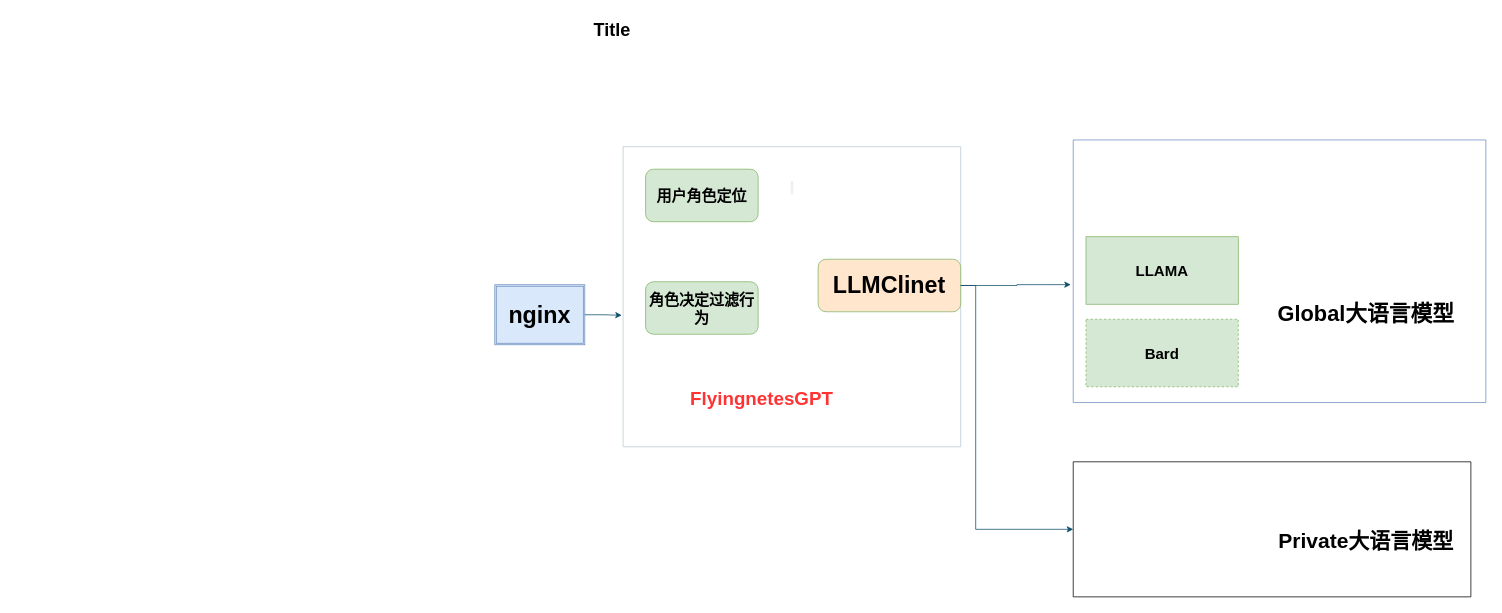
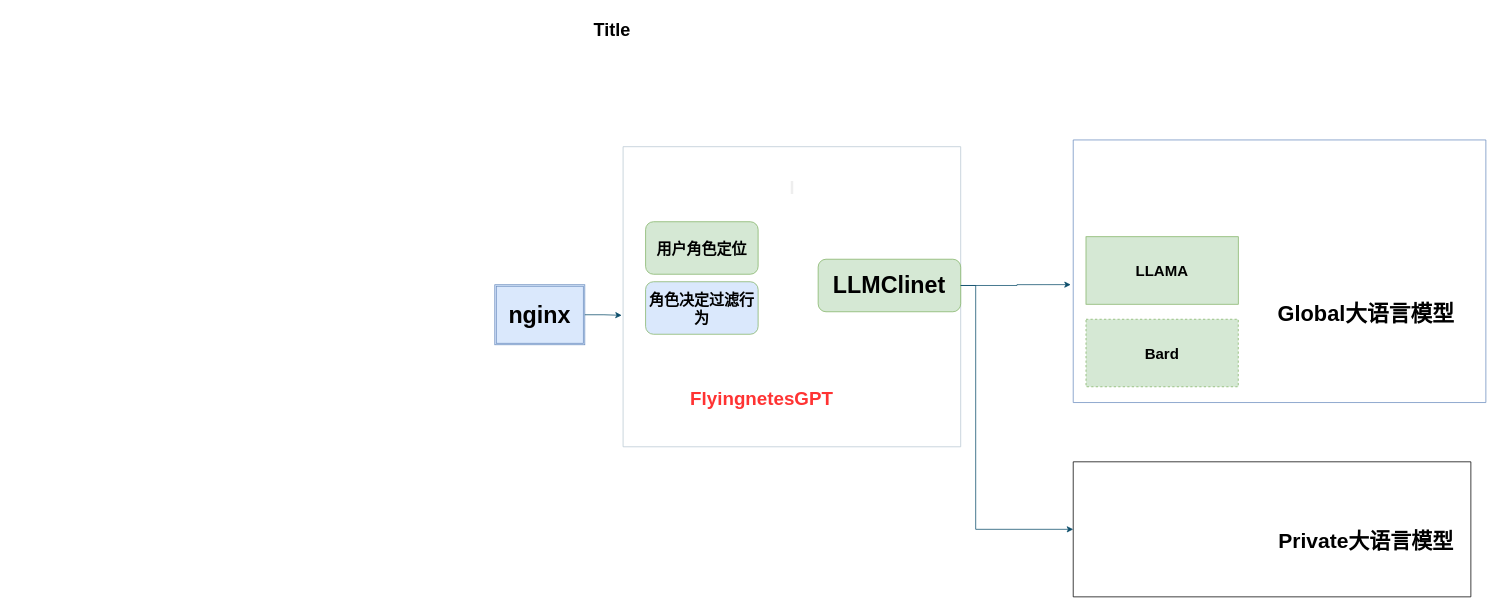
node "用户角色定位": moved (702, 195) -> (702, 248)
node "LLMClinet": fillcolor #ffe6cc -> #d5e8d4
node "角色决定过滤行为": fillcolor #d5e8d4 -> #dae8fc
